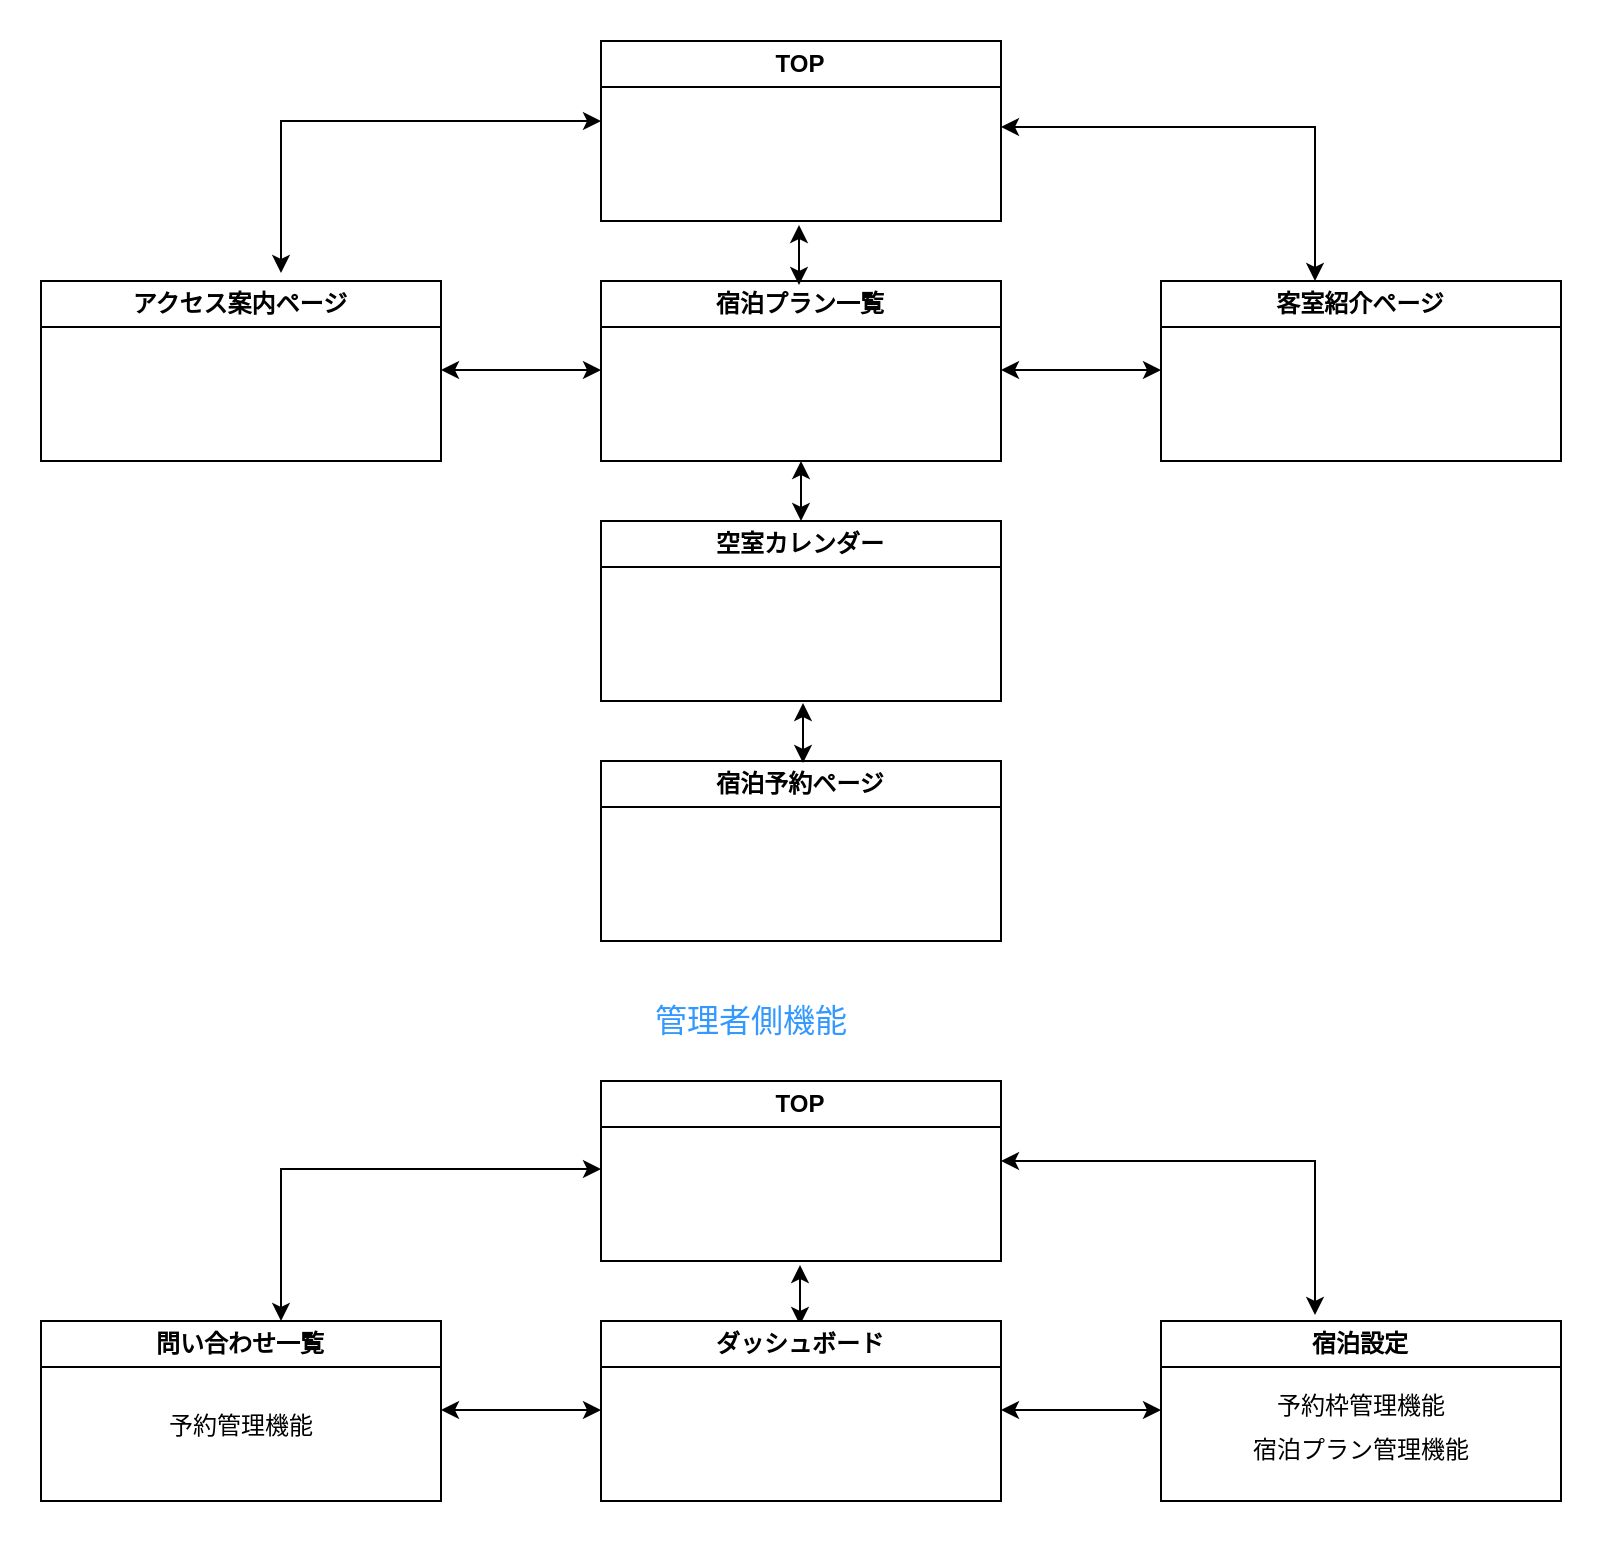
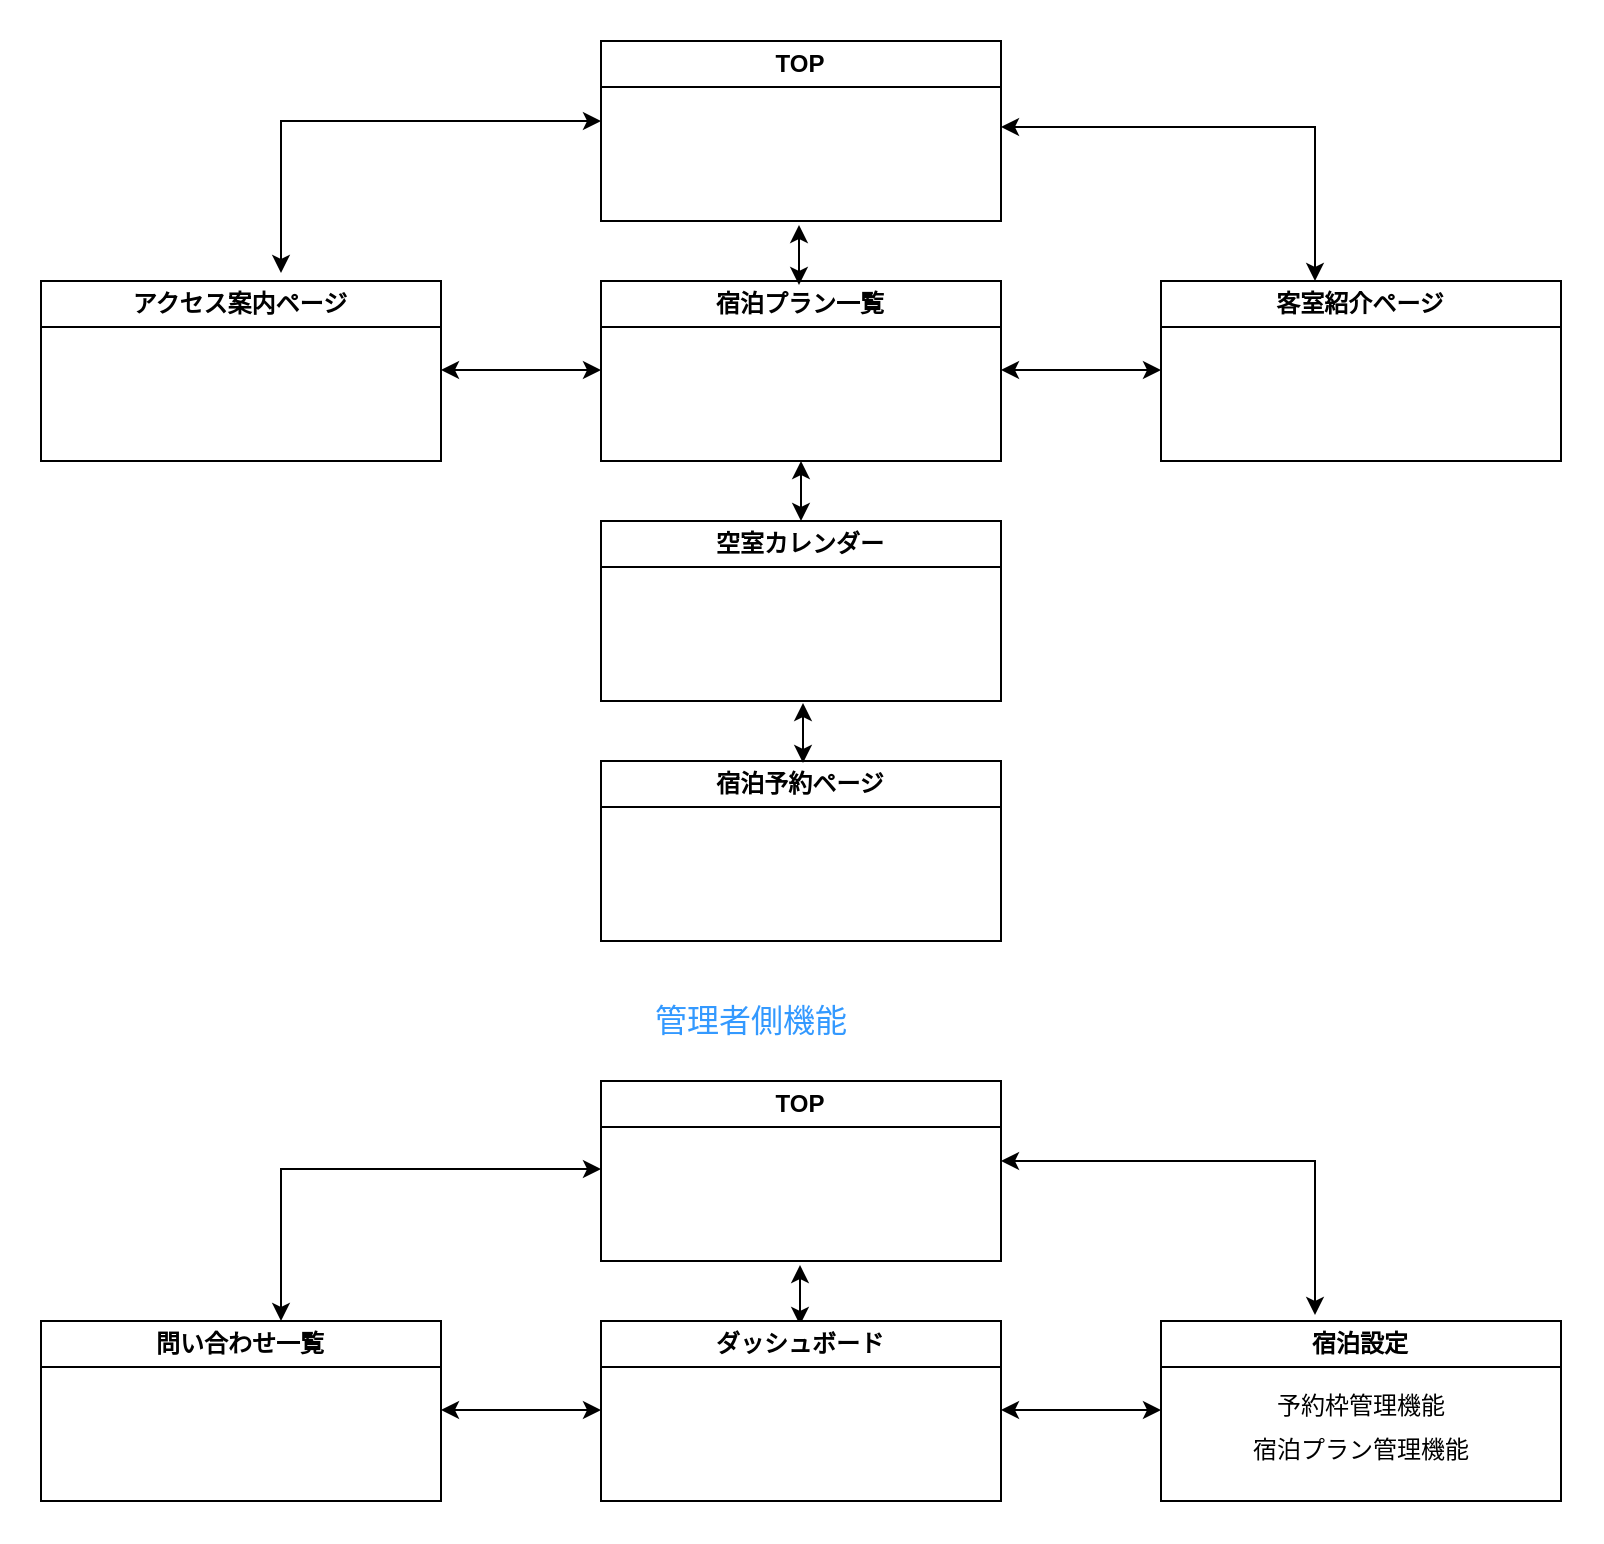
node "予約管理機能": removed
